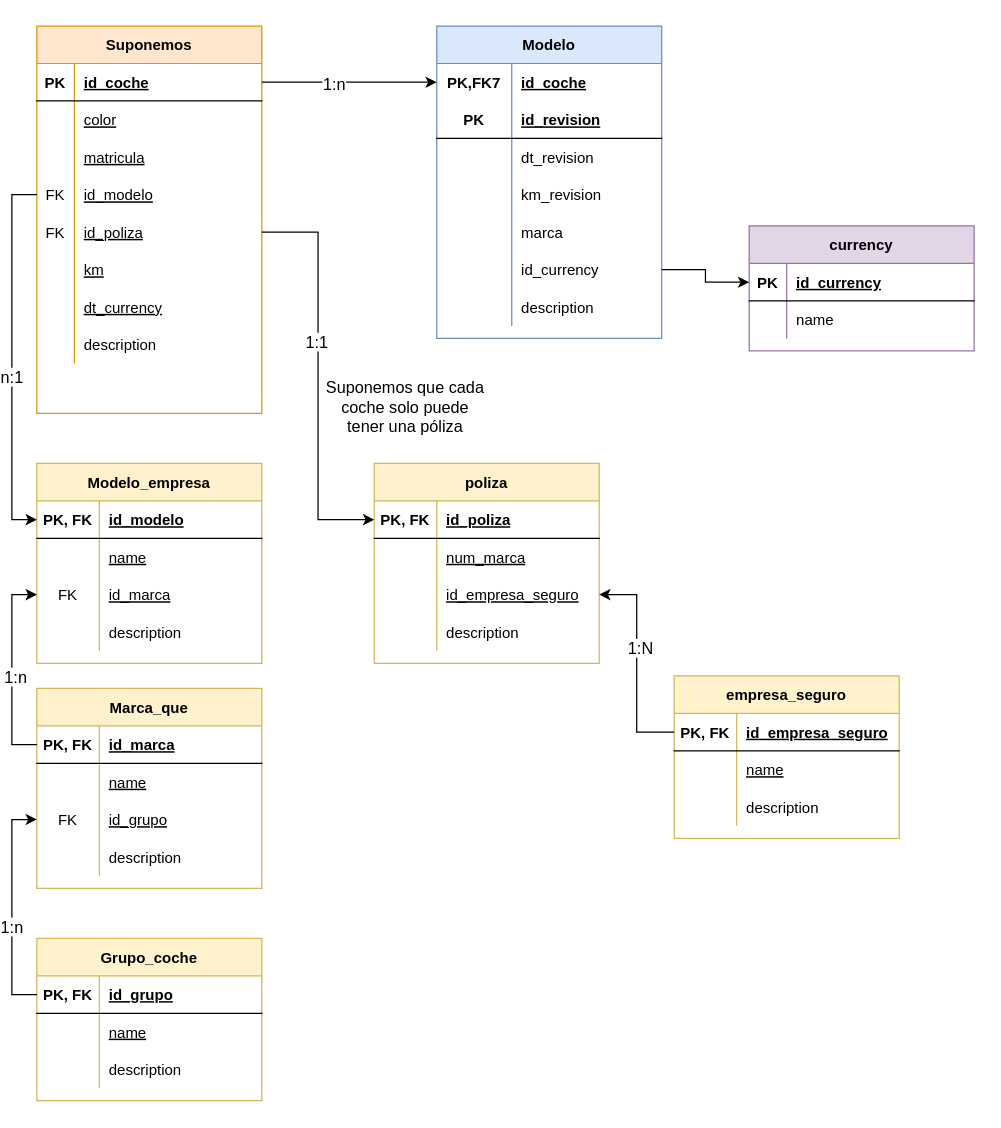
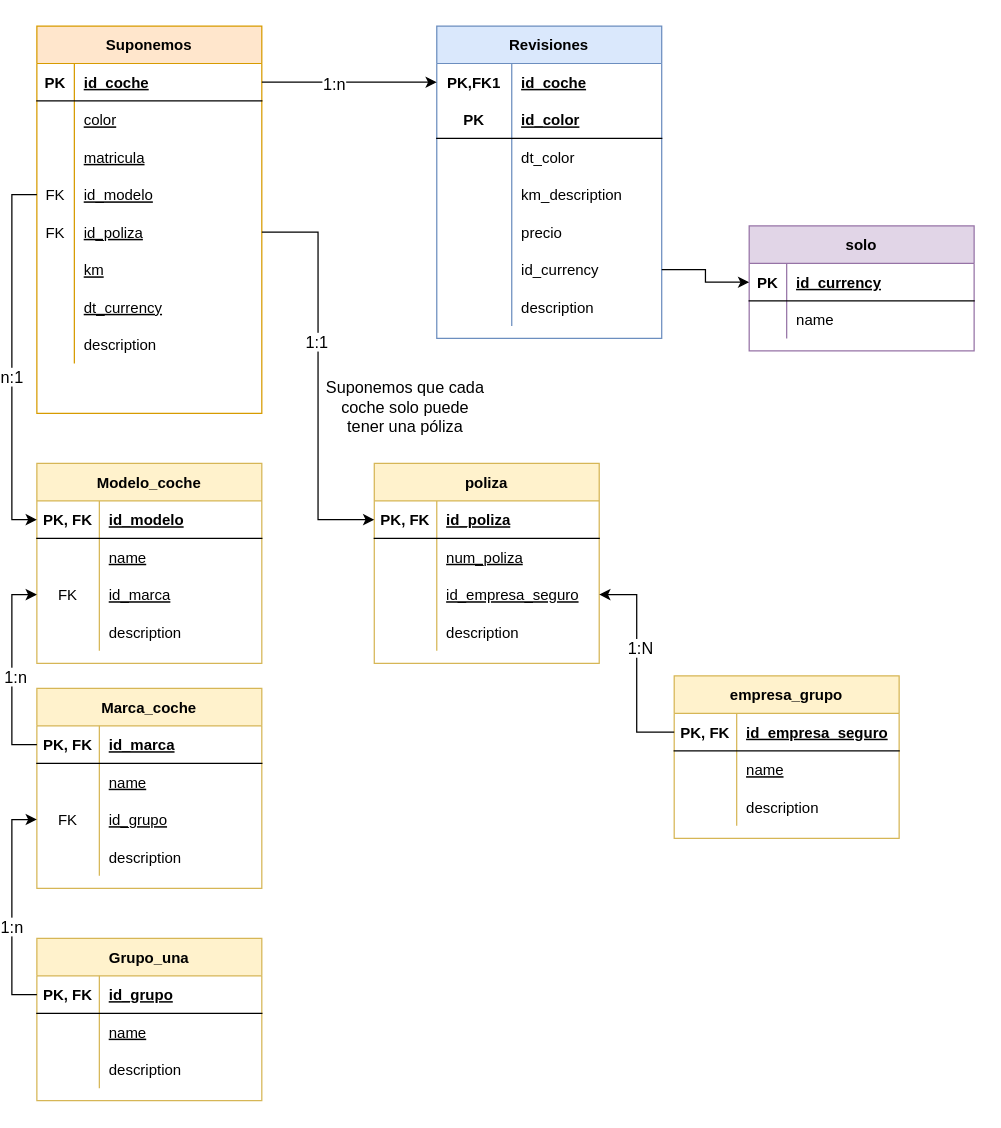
node "Modelo": label "Modelo" -> "Revisiones"
node "PK,FK7": label "PK,FK7" -> "PK,FK1"
node "id_revision": label "id_revision" -> "id_color"
node "dt_revision": label "dt_revision" -> "dt_color"
node "km_revision": label "km_revision" -> "km_description"
node "marca": label "marca" -> "precio"
node "currency": label "currency" -> "solo"
node "Modelo_empresa": label "Modelo_empresa" -> "Modelo_coche"
node "num_marca": label "num_marca" -> "num_poliza"
node "empresa_seguro": label "empresa_seguro" -> "empresa_grupo"
node "Marca_que": label "Marca_que" -> "Marca_coche"
node "Grupo_coche": label "Grupo_coche" -> "Grupo_una"
